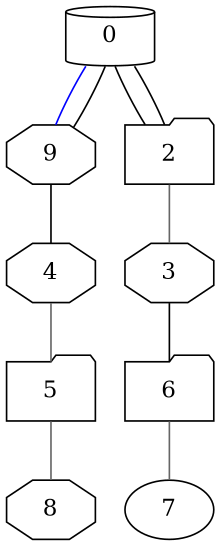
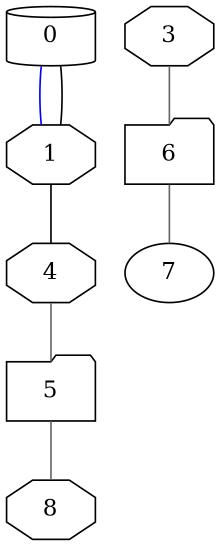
node "9": label "9" -> "1"
node "2": removed
edge "3" -- "6": color black -> gray40
